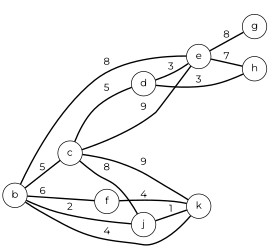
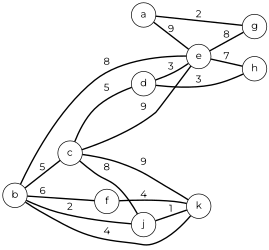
node "a": added
